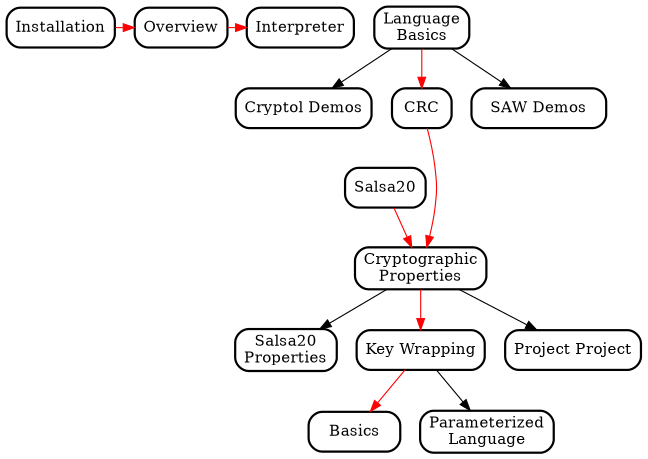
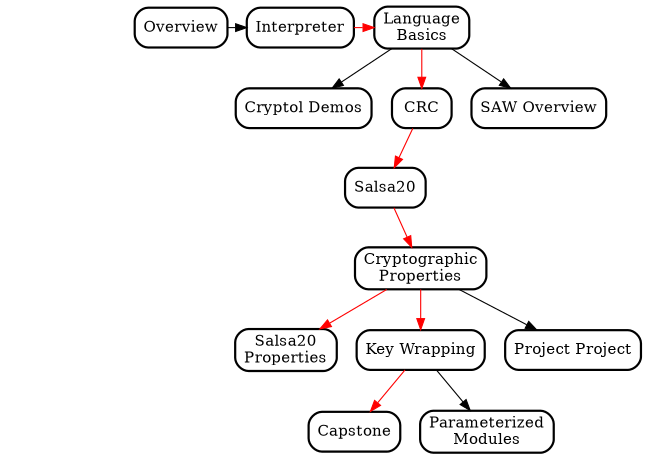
node "Installation": removed
edge "Overview" -> "Interpreter": color red -> black
edge "Interpreter" -> "Language Basics": added
node "SAW Demos": label "SAW Demos" -> "SAW Overview"
edge "CRC" -> "Cryptographic Properties": now "CRC" -> "Salsa20"
edge "Cryptographic Properties" -> "Salsa20 Properties": color black -> red
node "Basics": label "Basics" -> "Capstone"
node "Parameterized Language": label "Parameterized Language" -> "Parameterized Modules"
